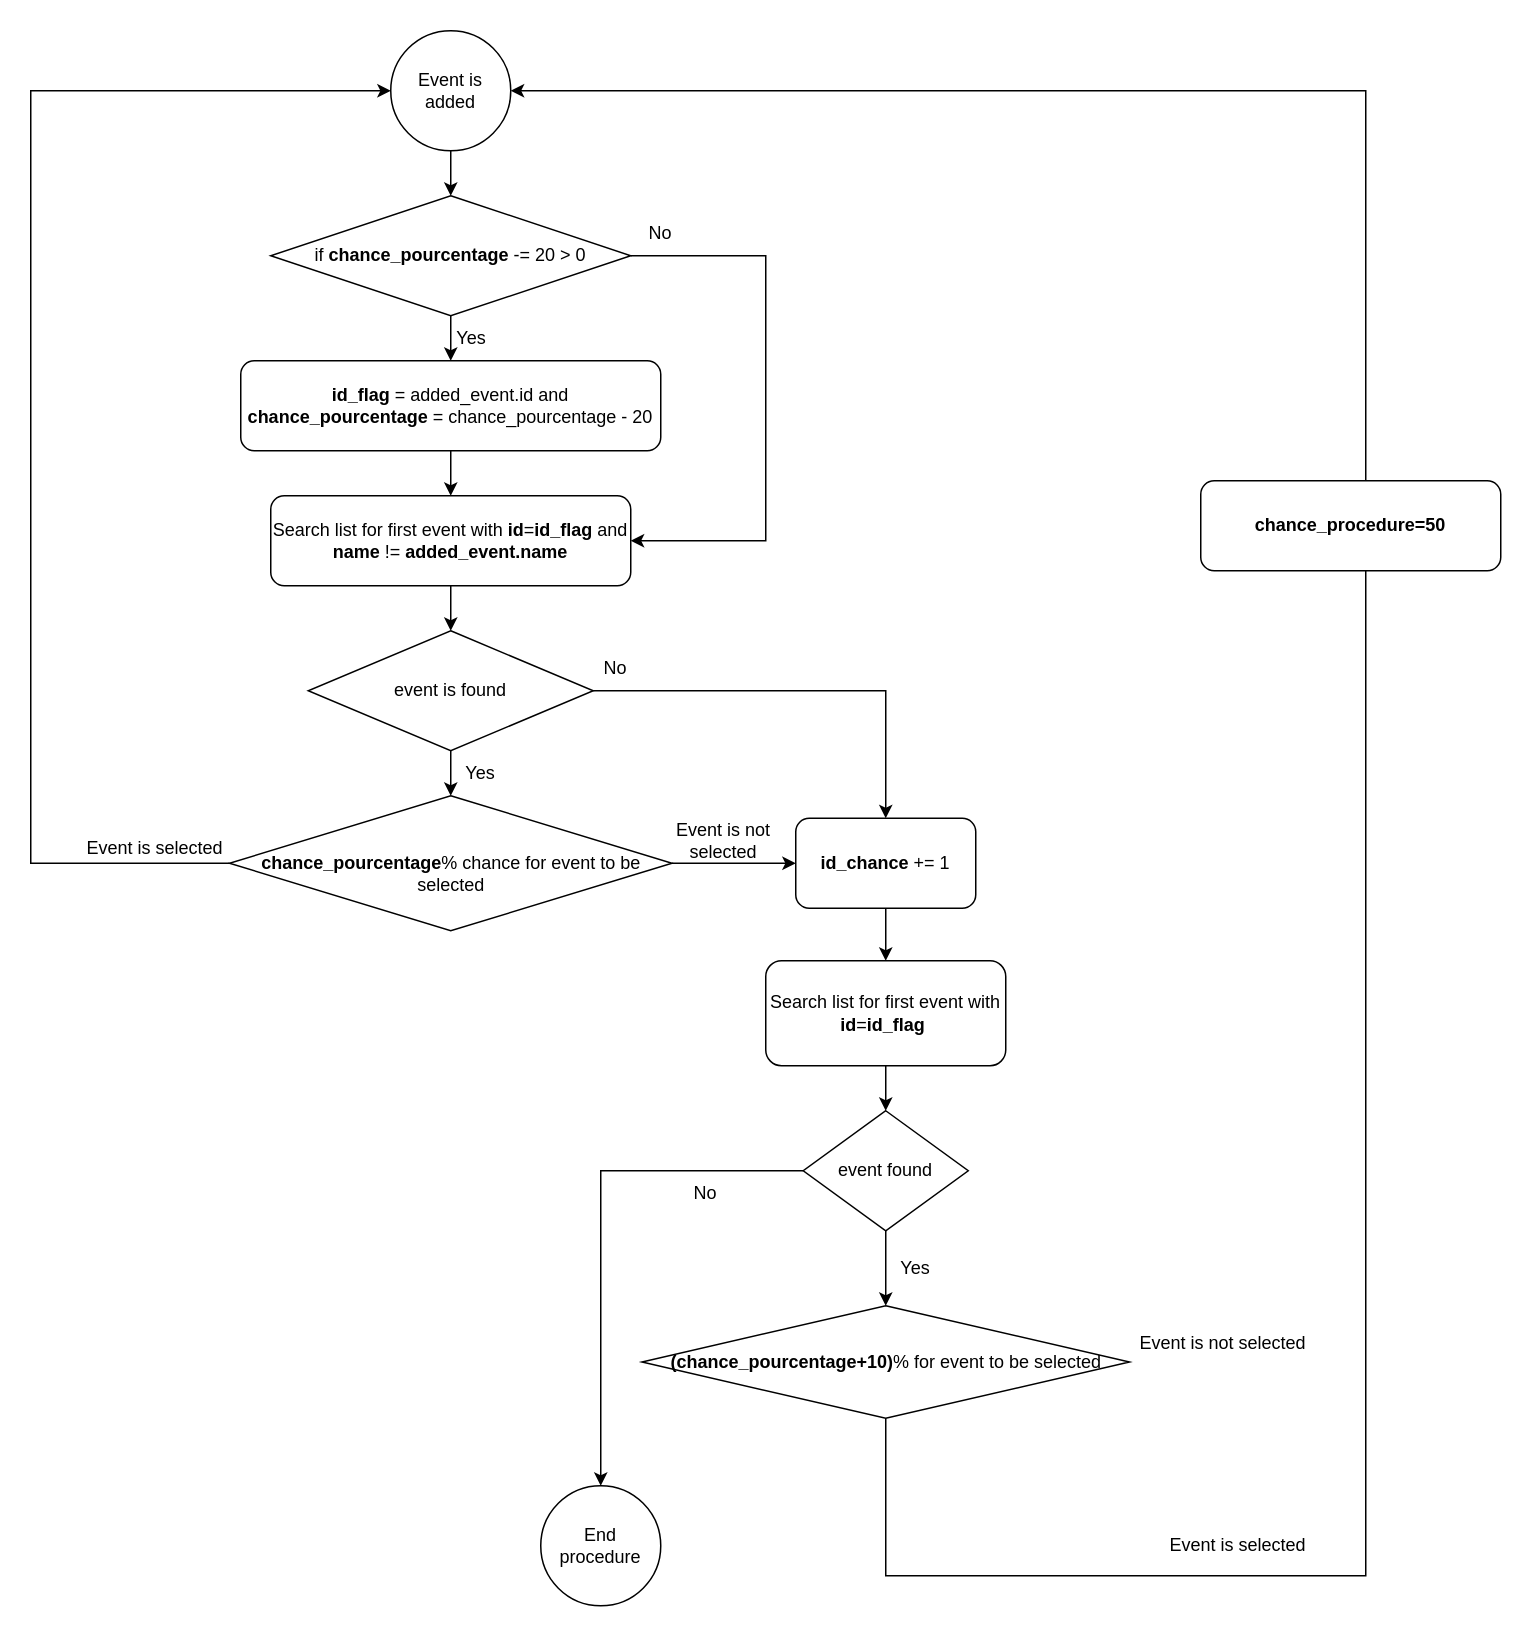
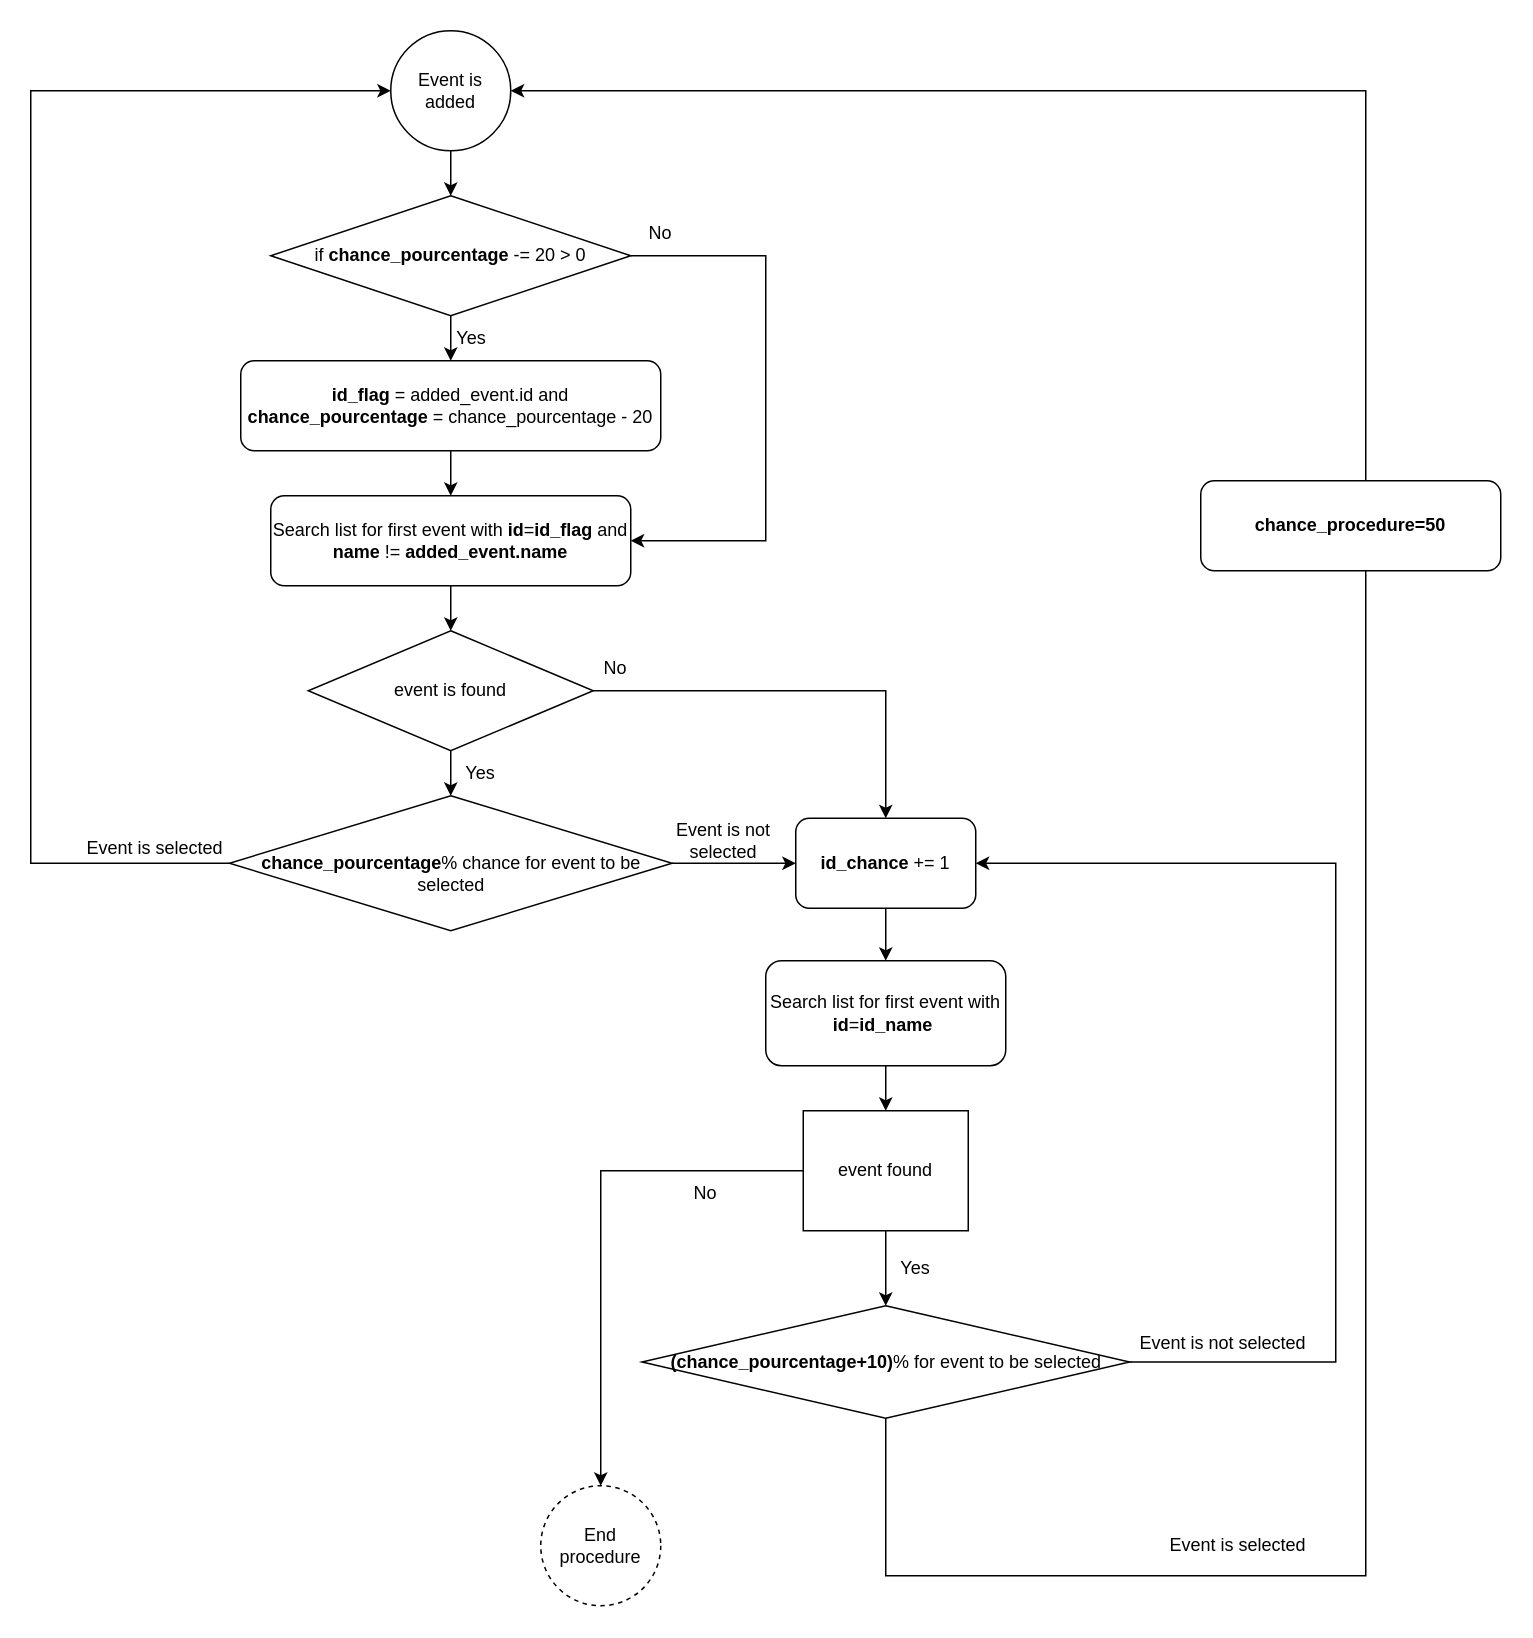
node "Search list for first event with id=id_flag": label "Search list for first event with id=id_flag" -> "Search list for first event with id=id_name"
edge "(chance_pourcentage+10)% for event to be selected" -> "id_chance += 1": added
node "event found": shape diamond -> rectangle
node "End procedure": style solid -> dashed
